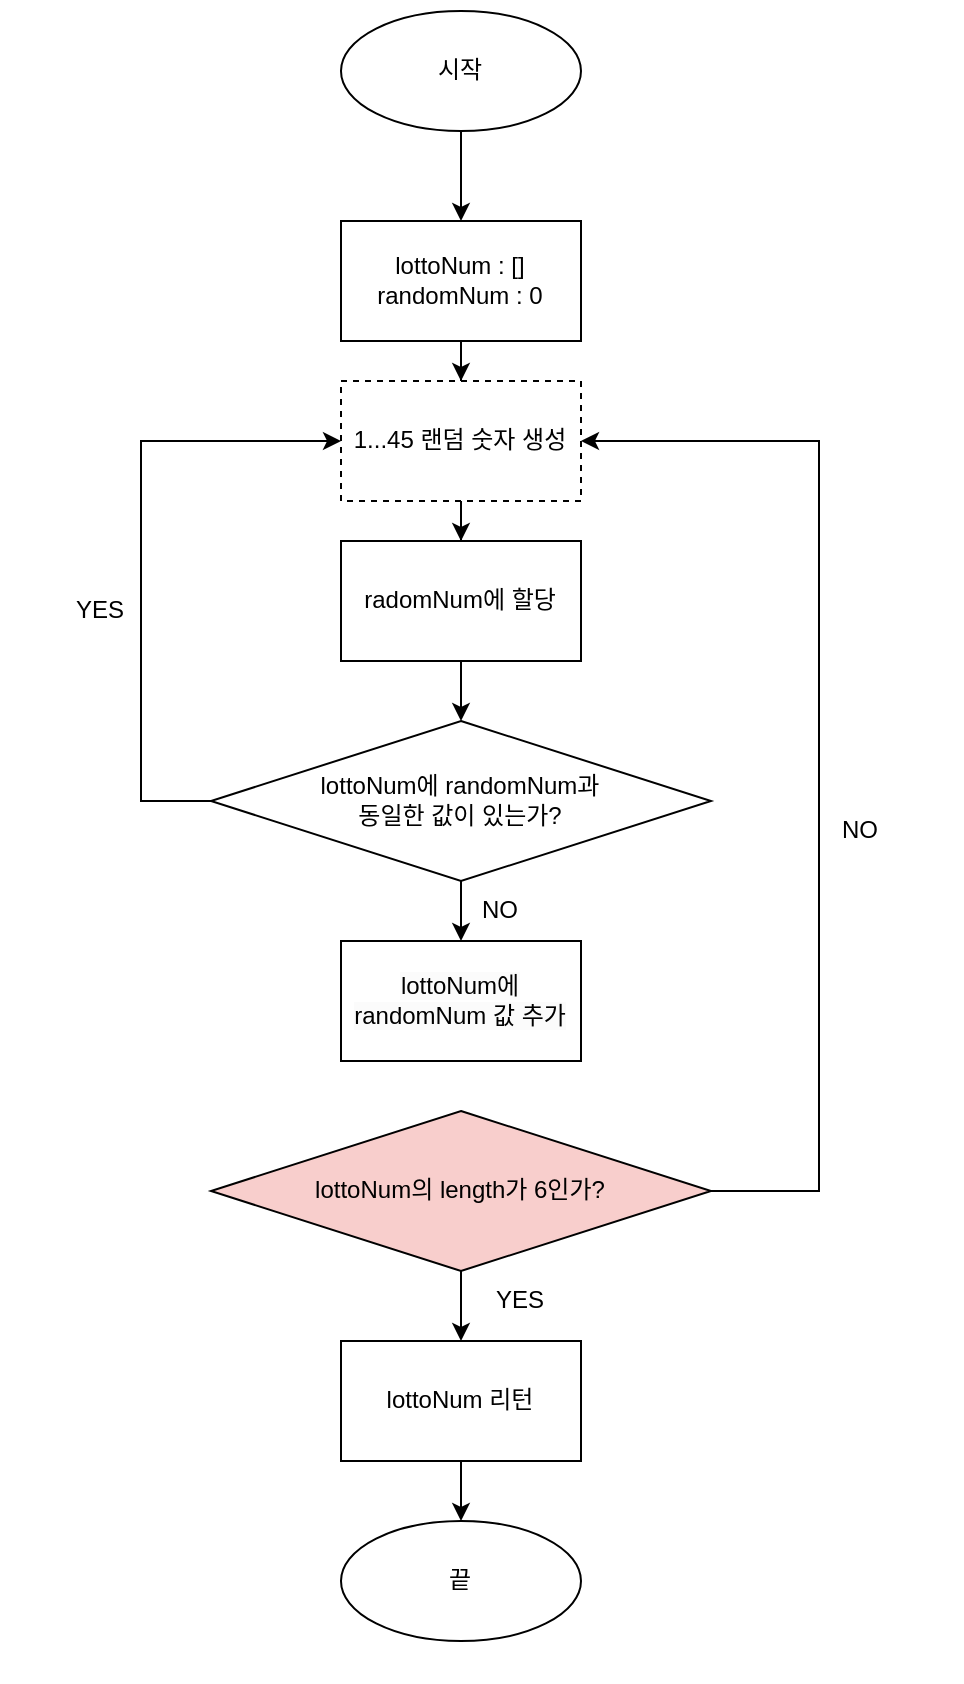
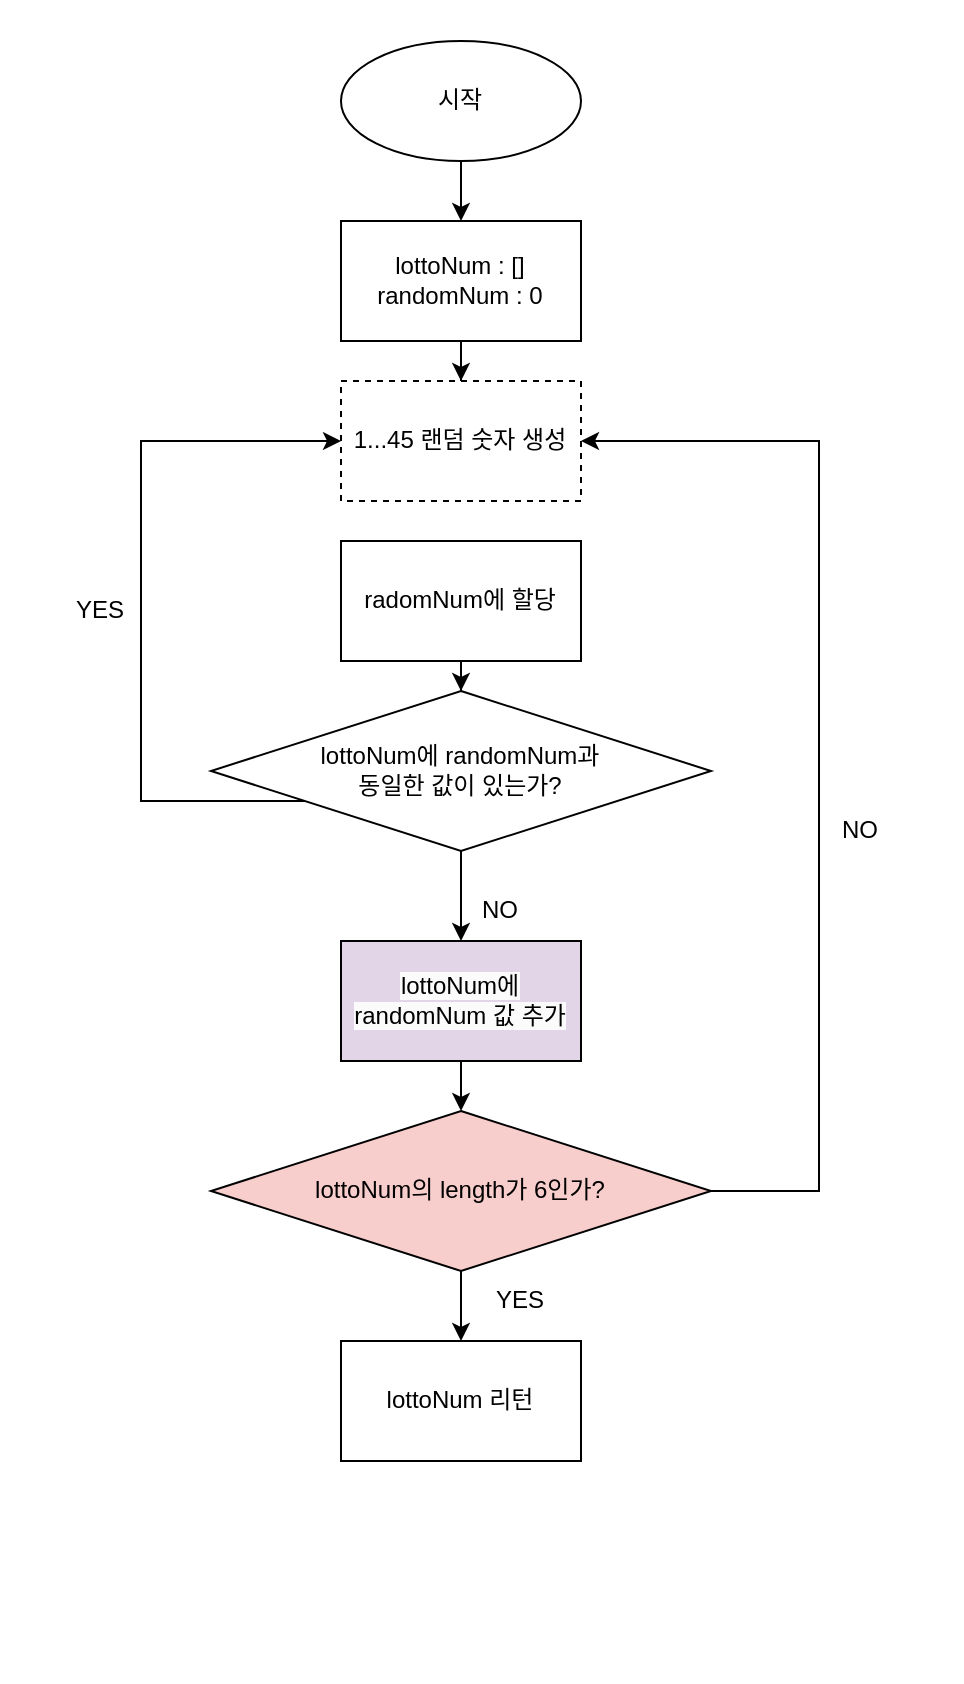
node "시작": moved (461, 71) -> (461, 101)
edge "1...45 랜덤 숫자 생성" -> "radomNum에 할당": removed
node "lottoNum에 randomNum과 동일한 값이 있는가?": moved (461, 801) -> (461, 771)
node "lottoNum에 randomNum 값 추가": fillcolor #ffffff -> #e1d5e7
edge "lottoNum에 randomNum 값 추가" -> "lottoNum의 length가 6인가?": added
edge "lottoNum 리턴" -> "끝": removed
node "끝": removed
